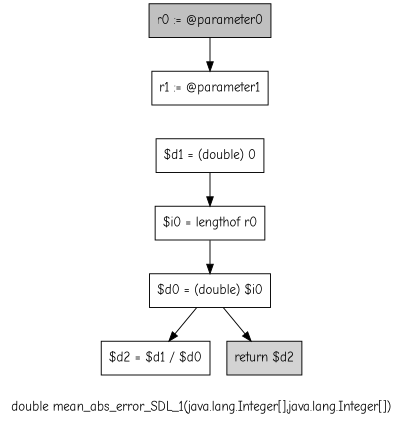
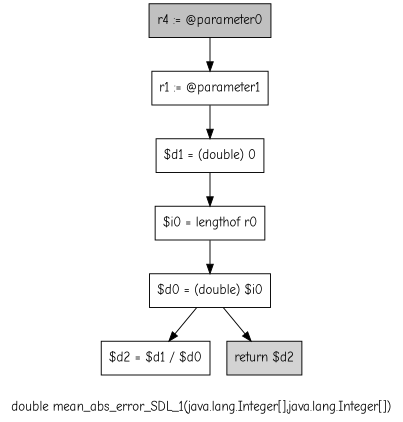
node "r0 := @parameter0": label "r0 := @parameter0" -> "r4 := @parameter0"
edge "r1 := @parameter1" -> "$d1 = (double) 0": added
